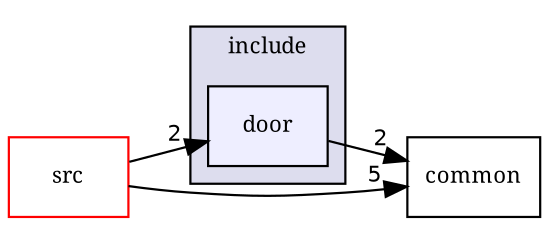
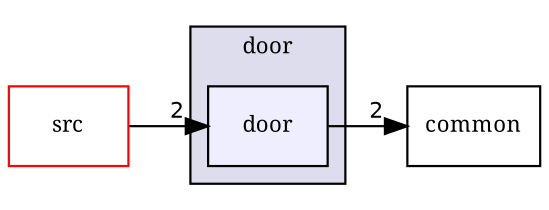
cluster "include": label "include" -> "door"
edge "src" -> "common": removed
